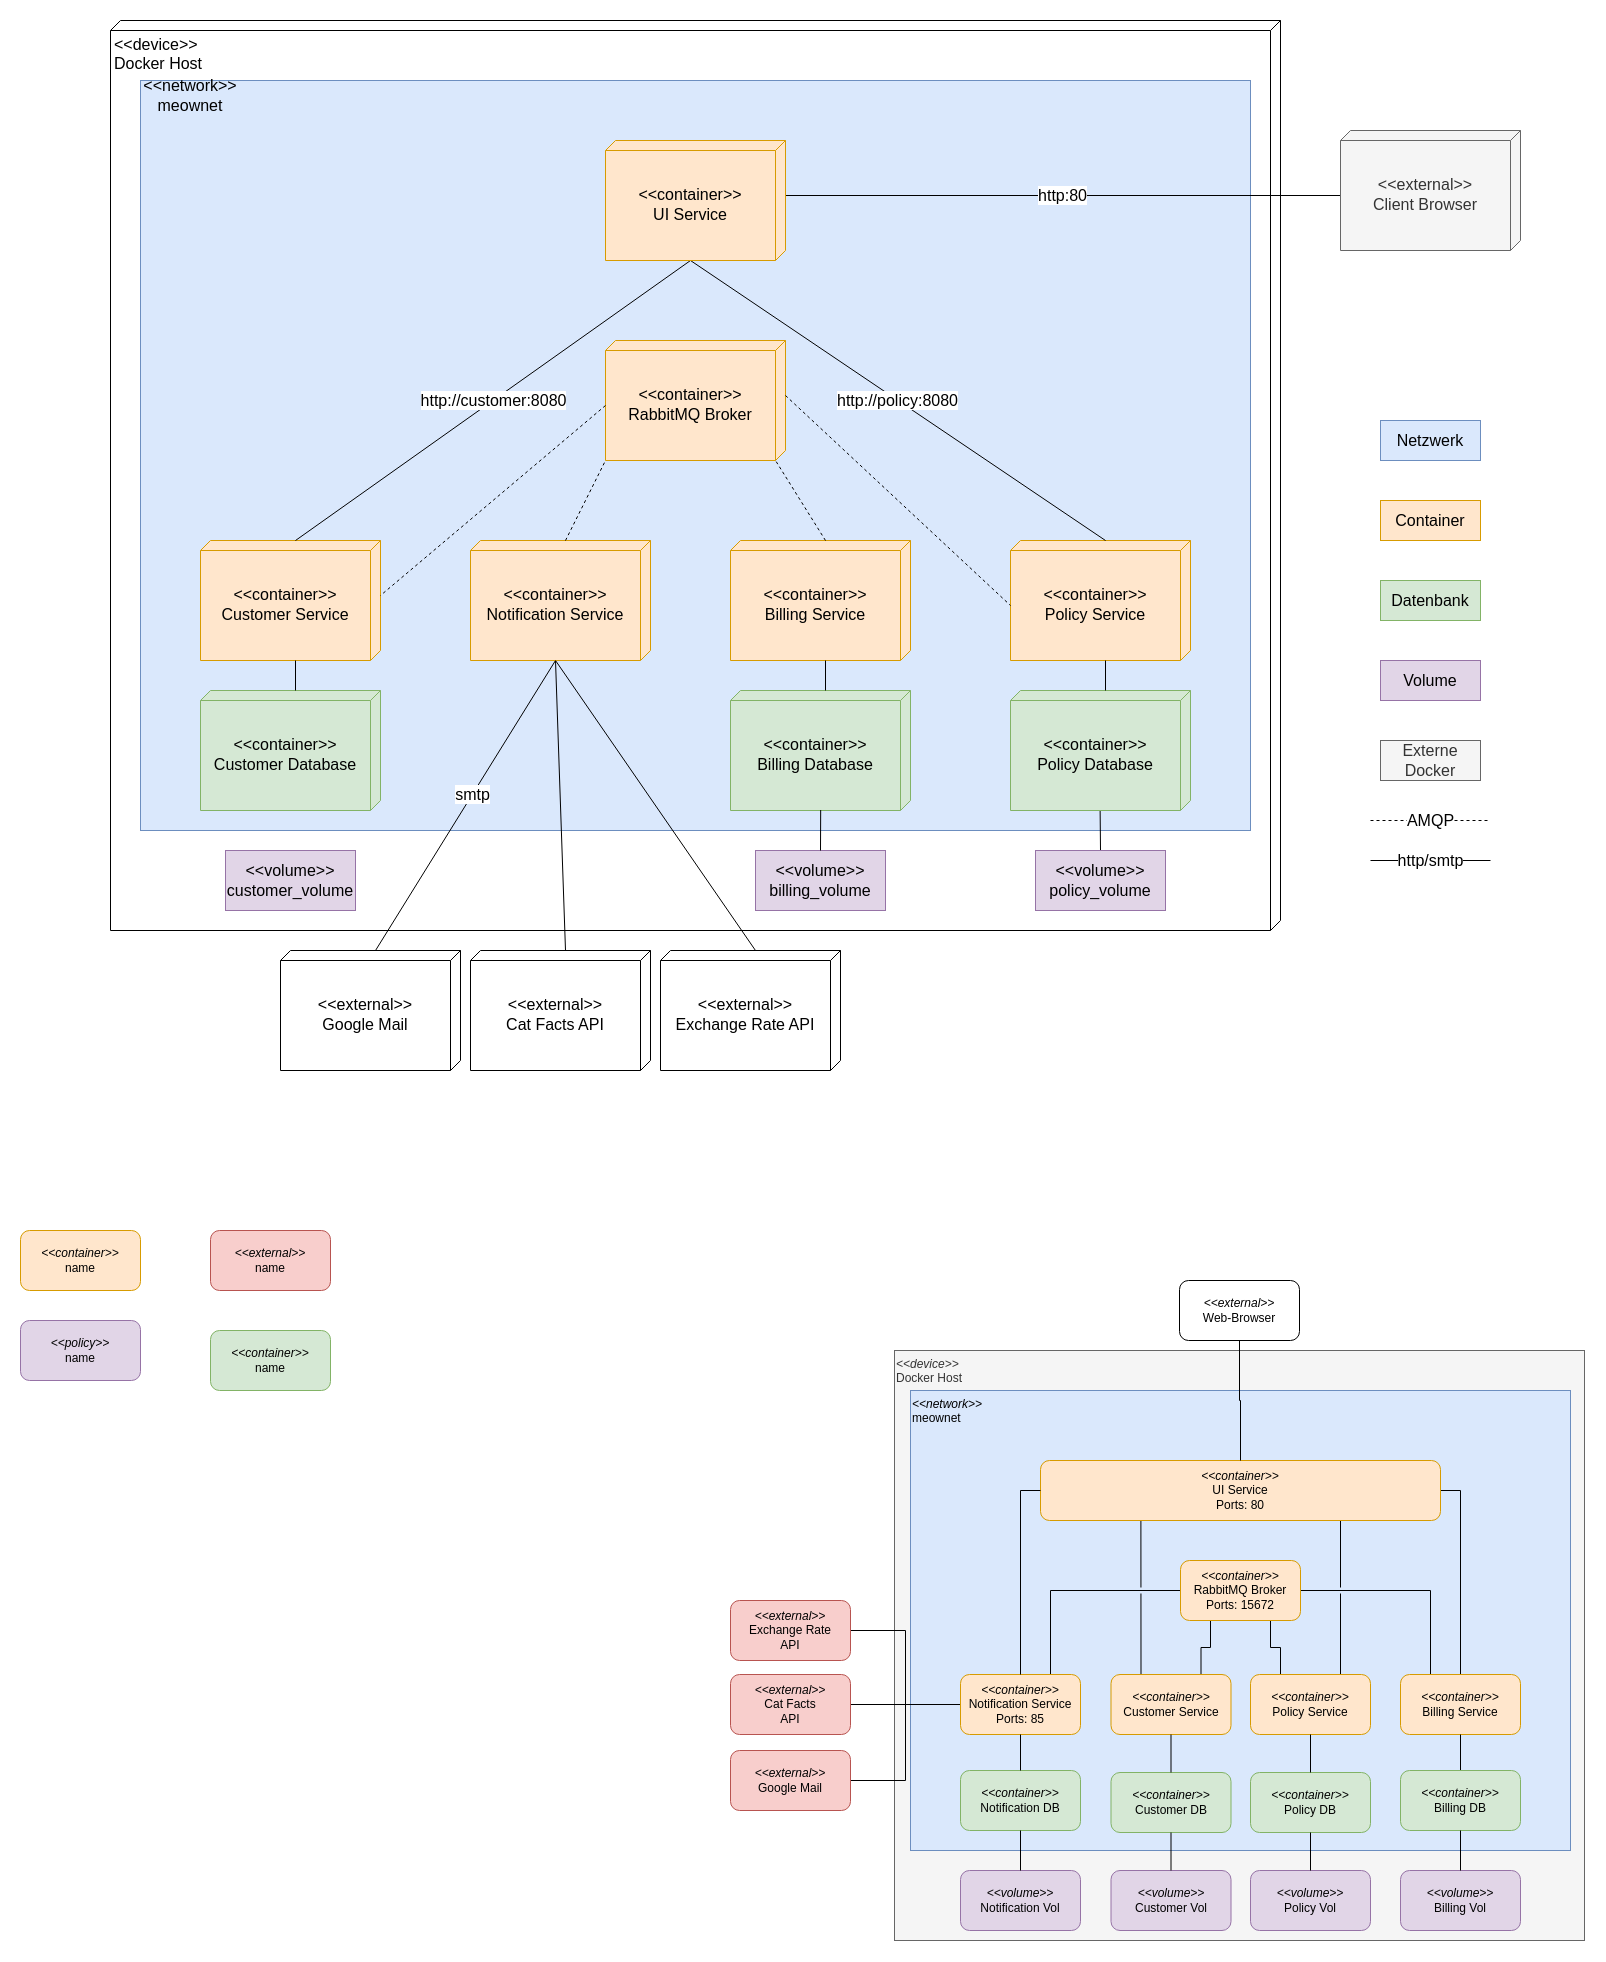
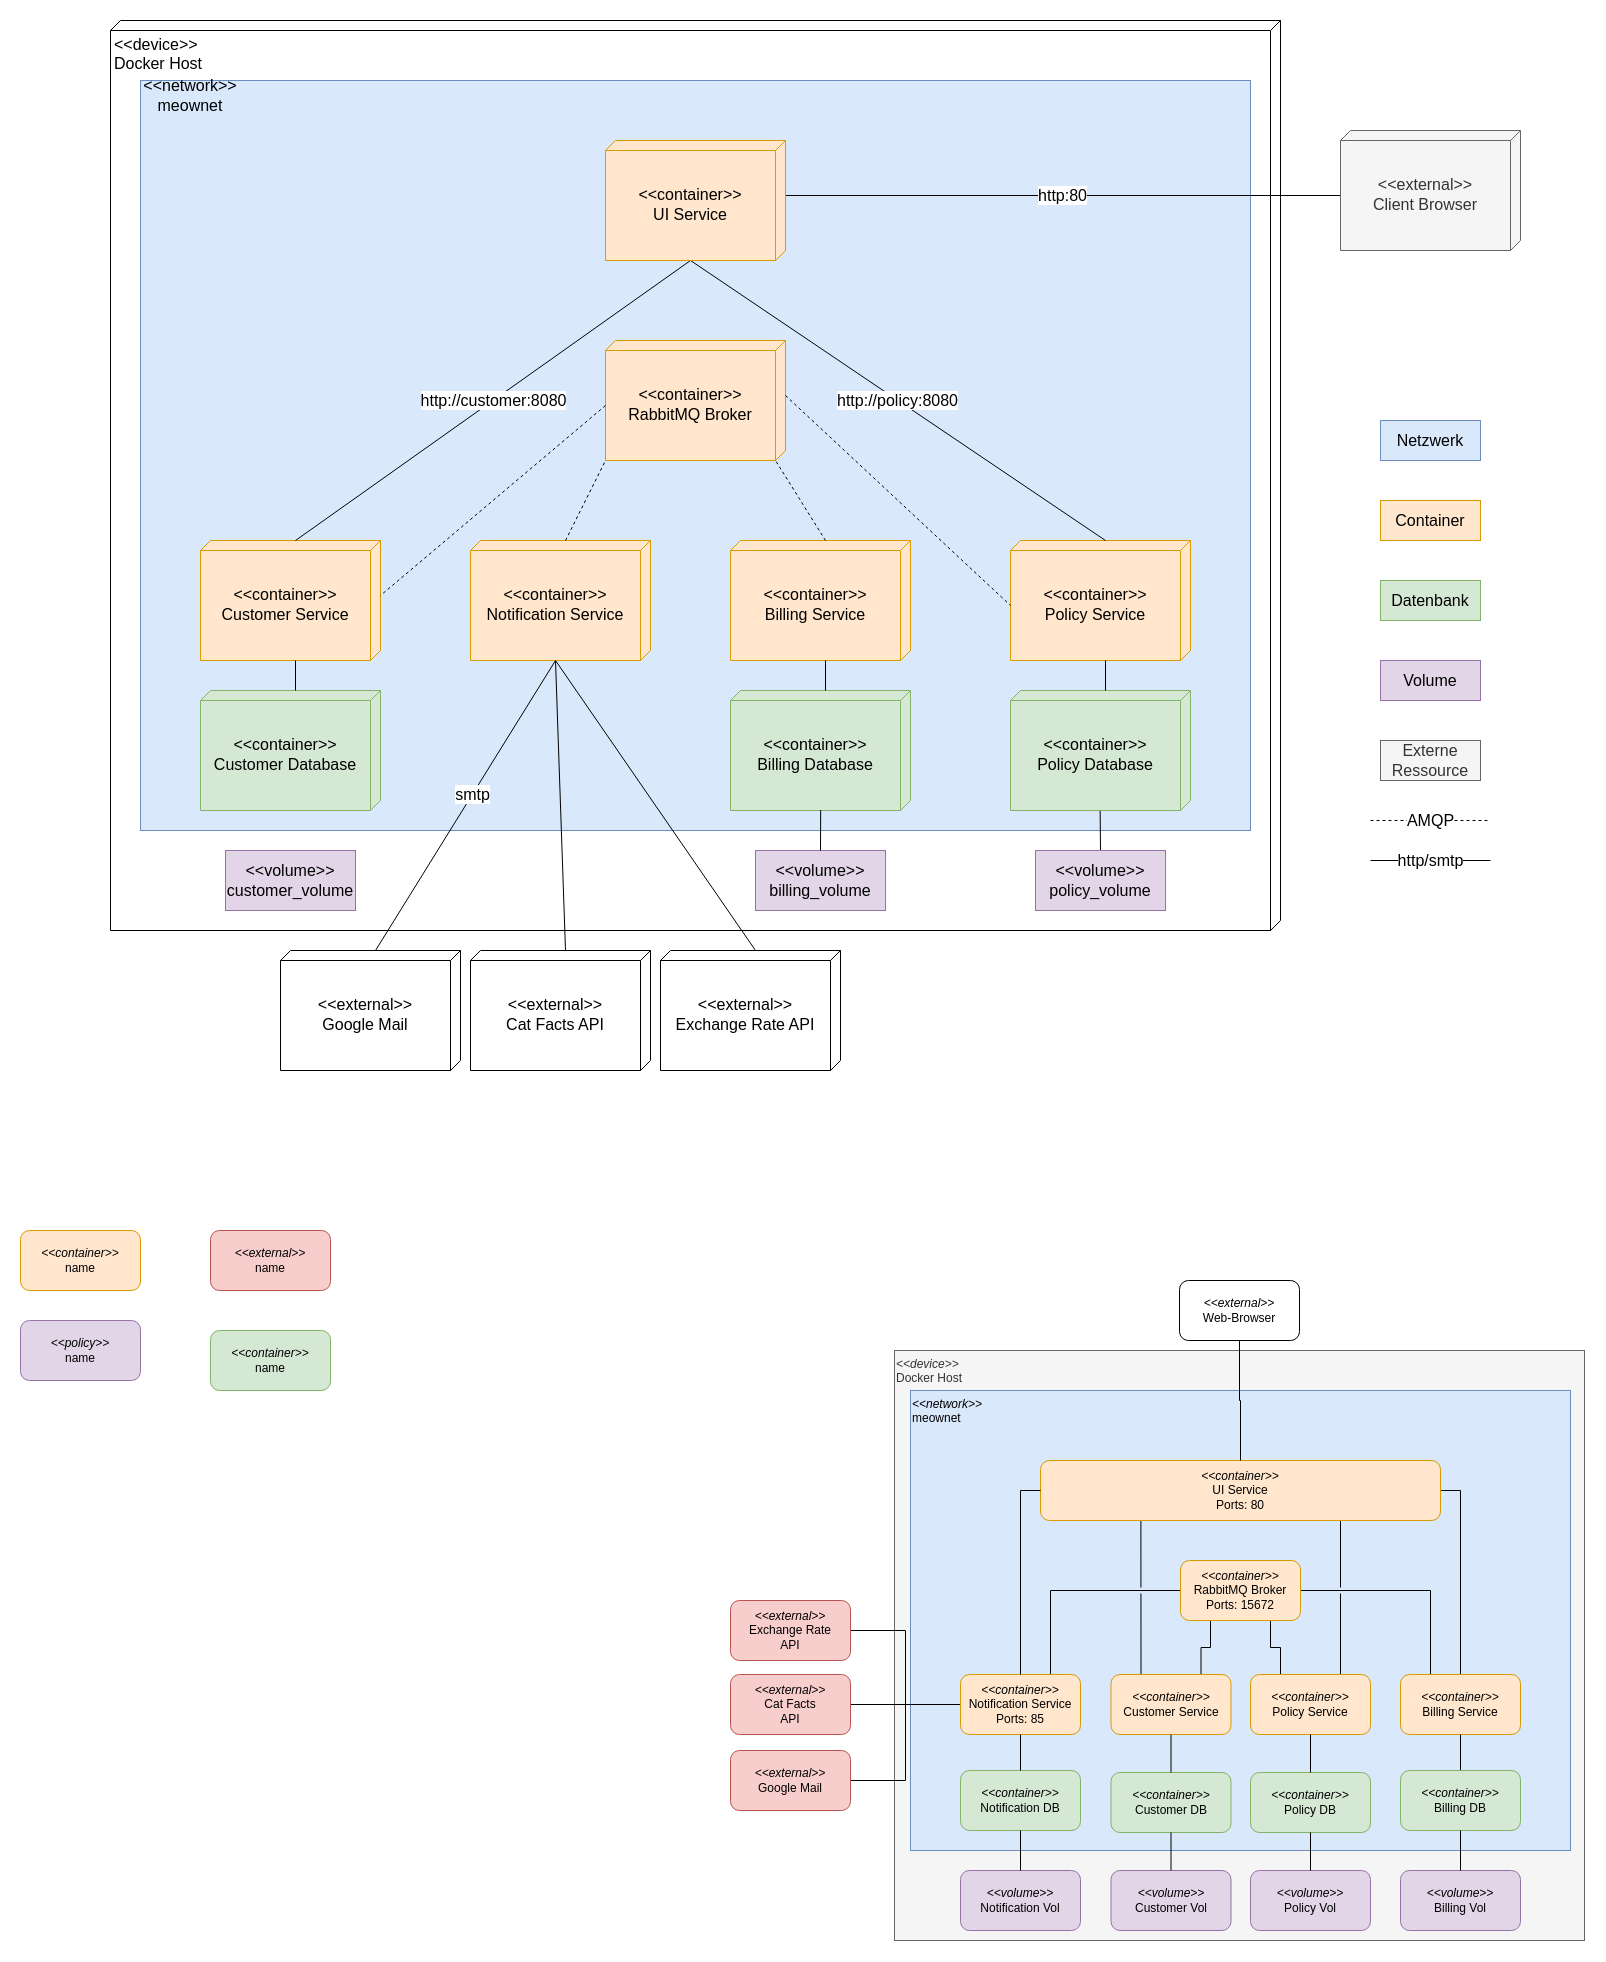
node "Externe Docker": label "Externe Docker" -> "Externe Ressource"
